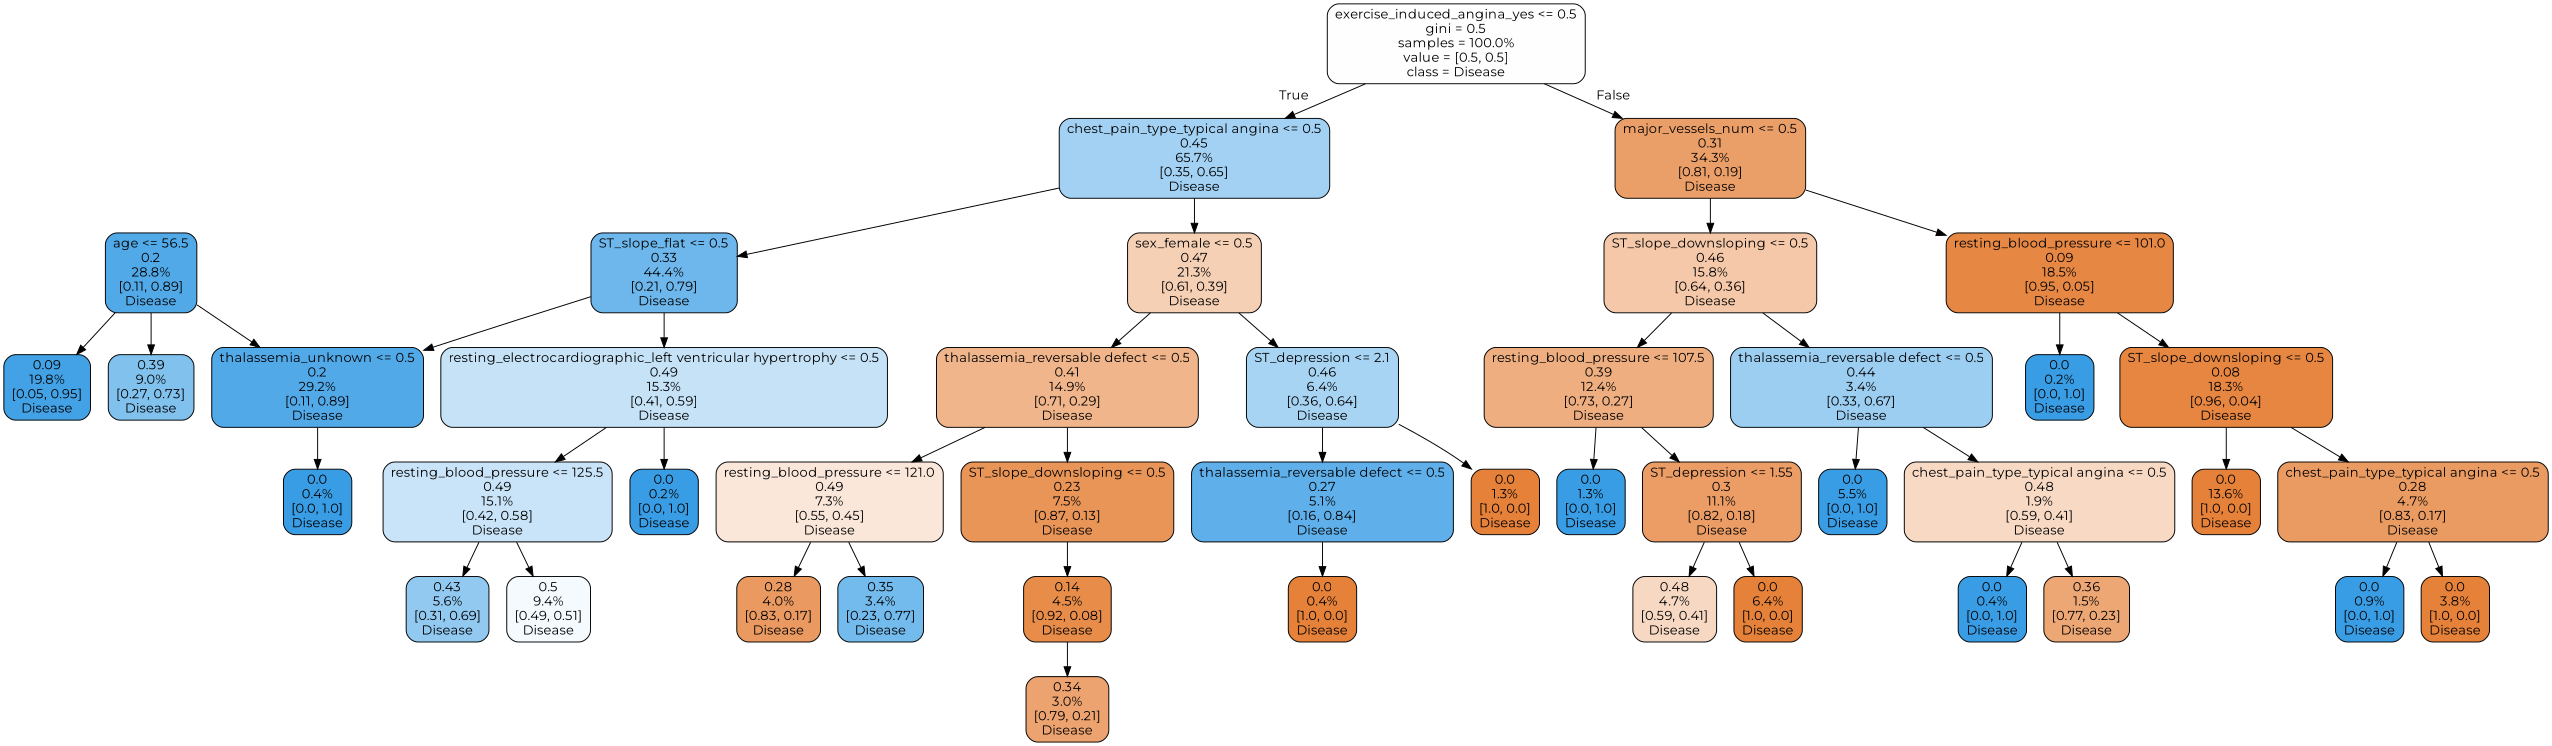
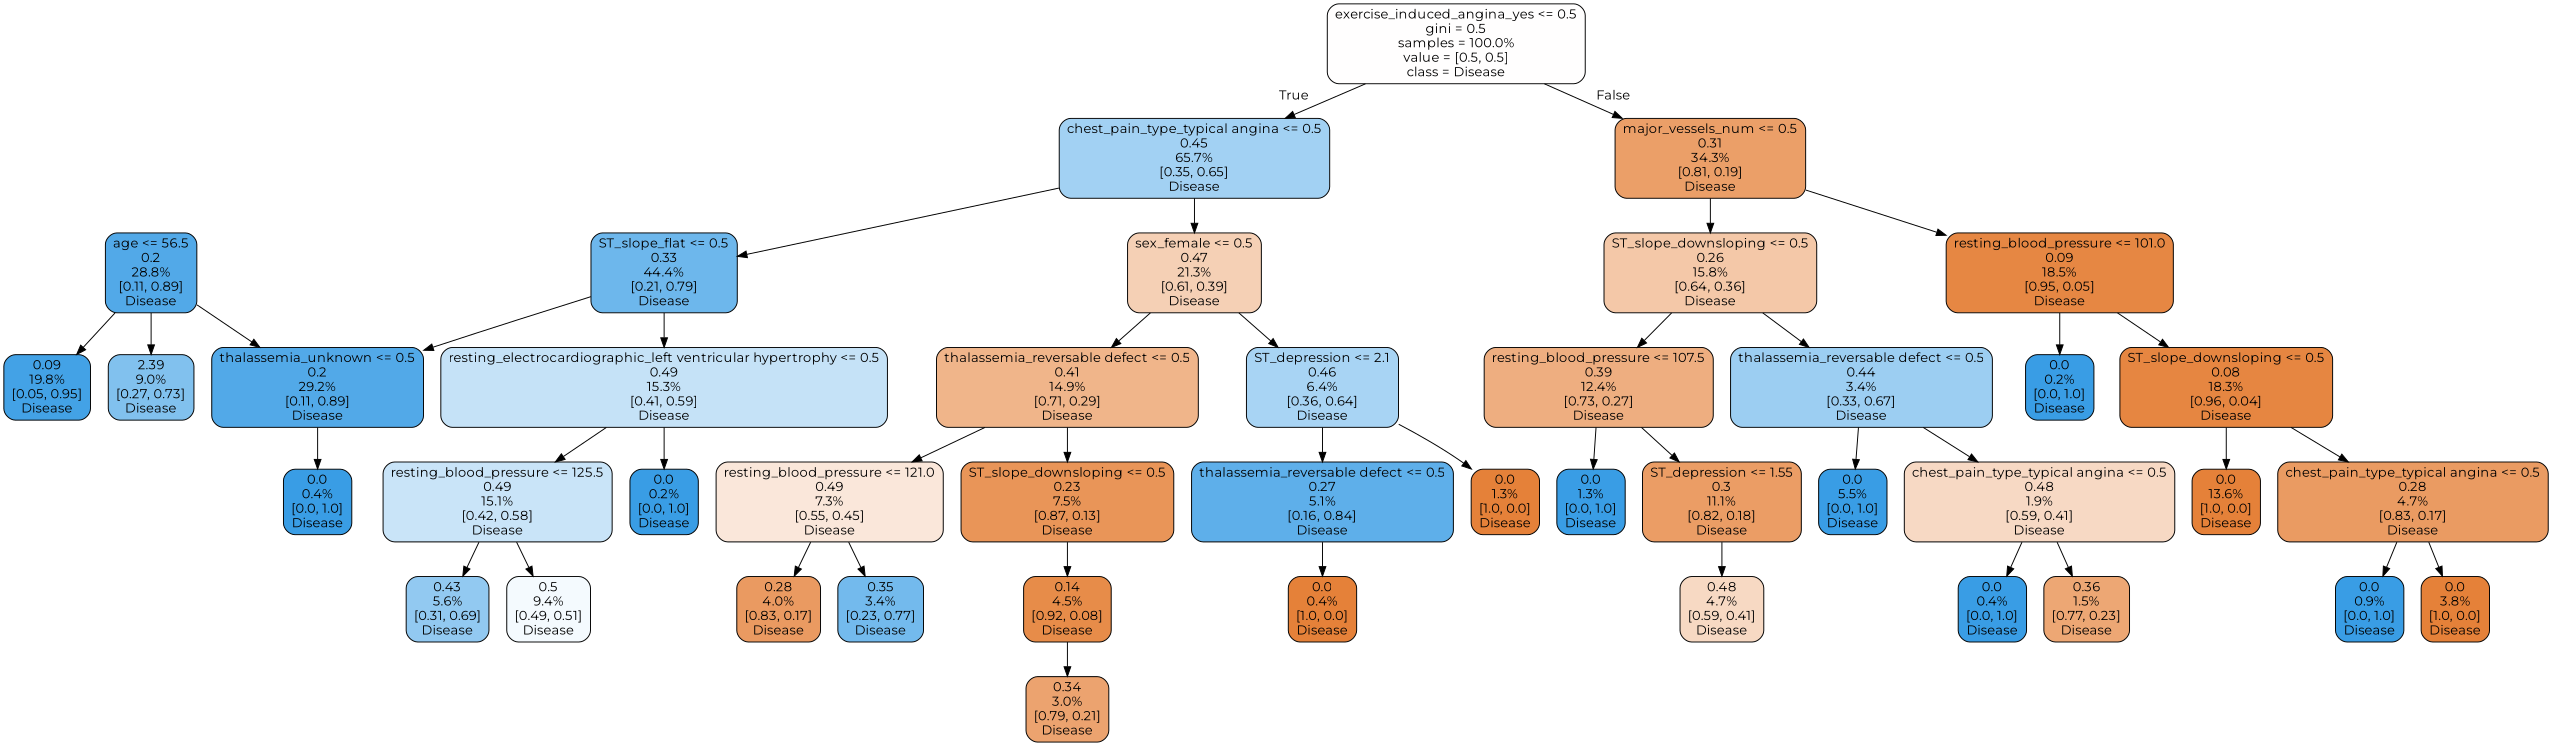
node "ST_slope_downsloping <= 0.5 0.46 15.8% [0.64, 0.36] Disease": label "ST_slope_downsloping <= 0.5 0.46 15.8% [0.64, 0.36] Disease" -> "ST_slope_downsloping <= 0.5 0.26 15.8% [0.64, 0.36] Disease"
node "0.39 9.0% [0.27, 0.73] Disease": label "0.39 9.0% [0.27, 0.73] Disease" -> "2.39 9.0% [0.27, 0.73] Disease"
node "0.0 6.4% [1.0, 0.0] Disease": removed
